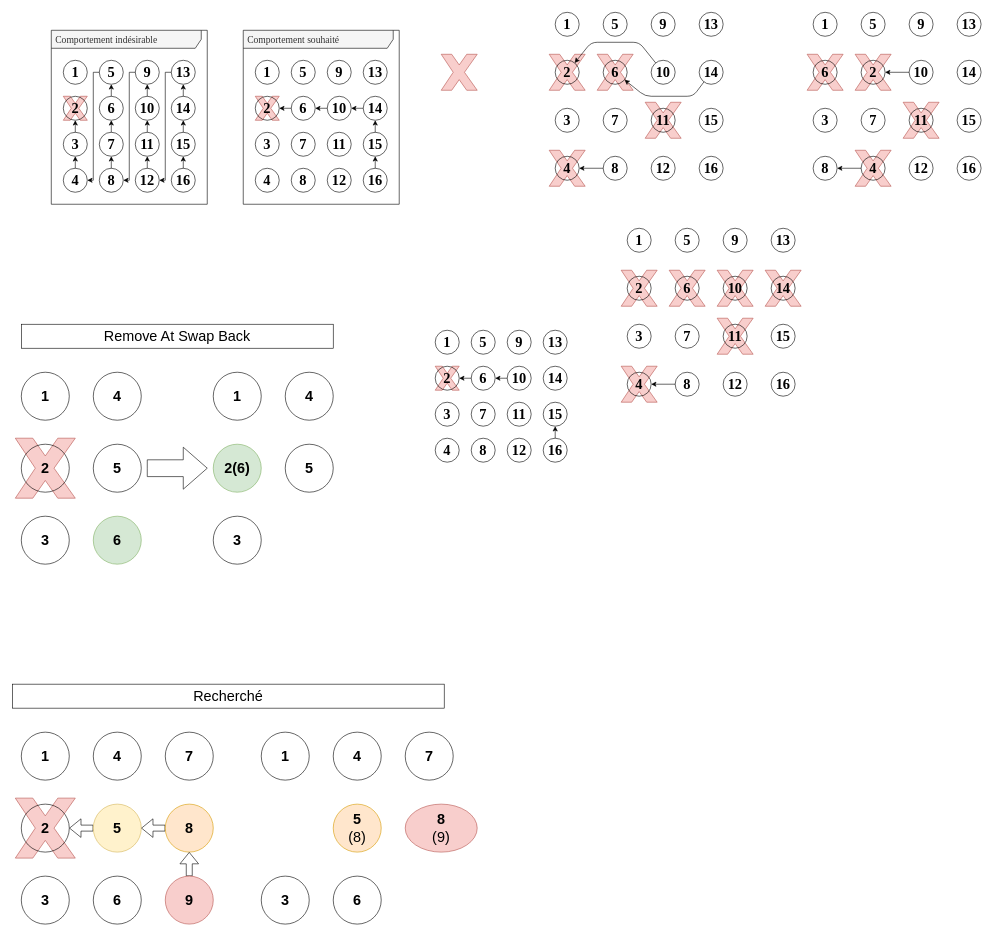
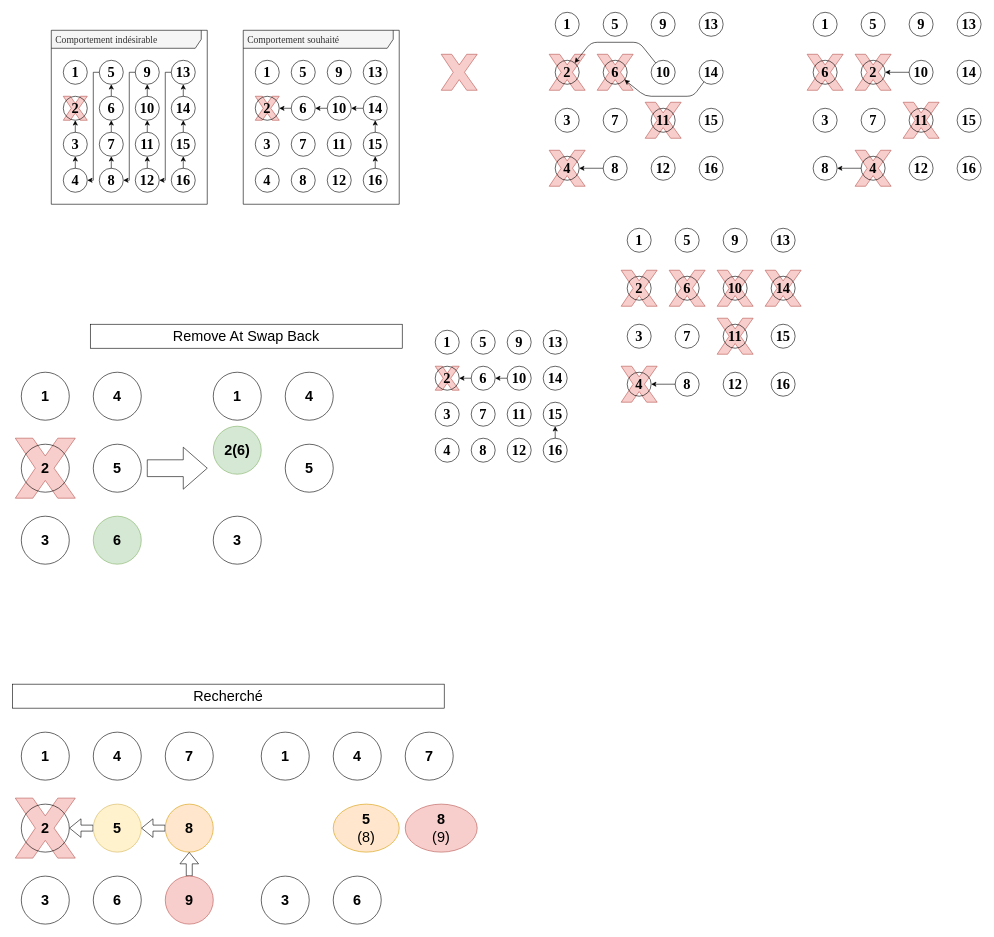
node "Remove At Swap Back": moved (177, 336) -> (246, 336)
node "2(6)": moved (237, 468) -> (237, 450)
node "5 (8)": size 48x48 -> 66x48
